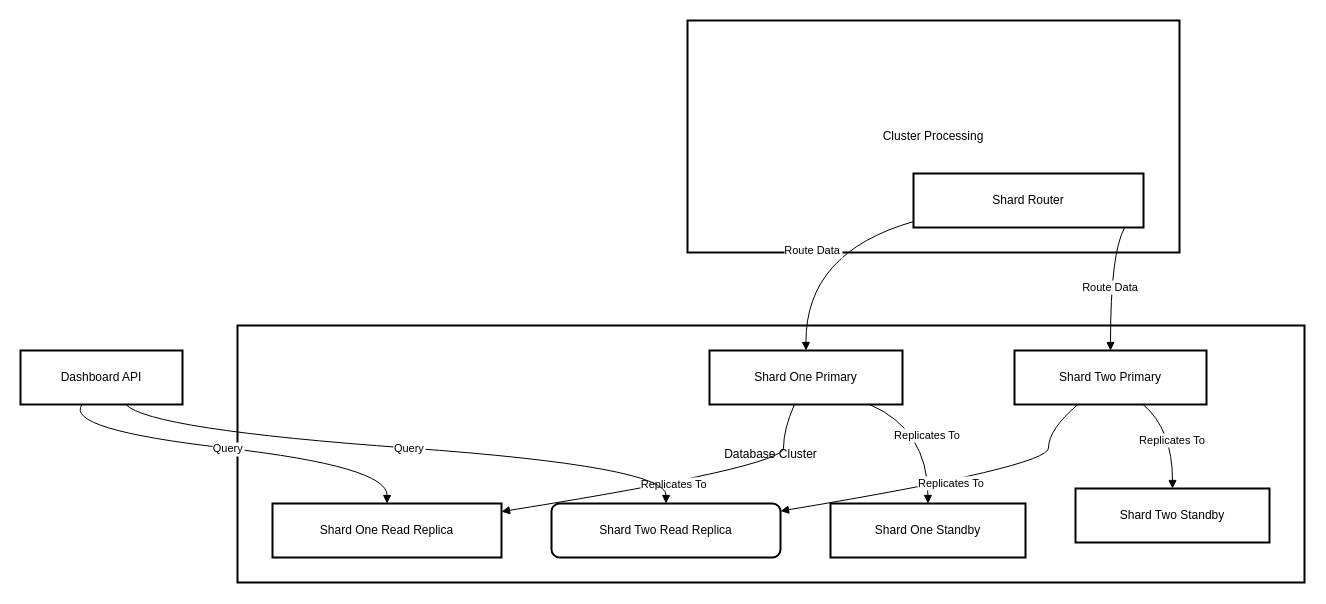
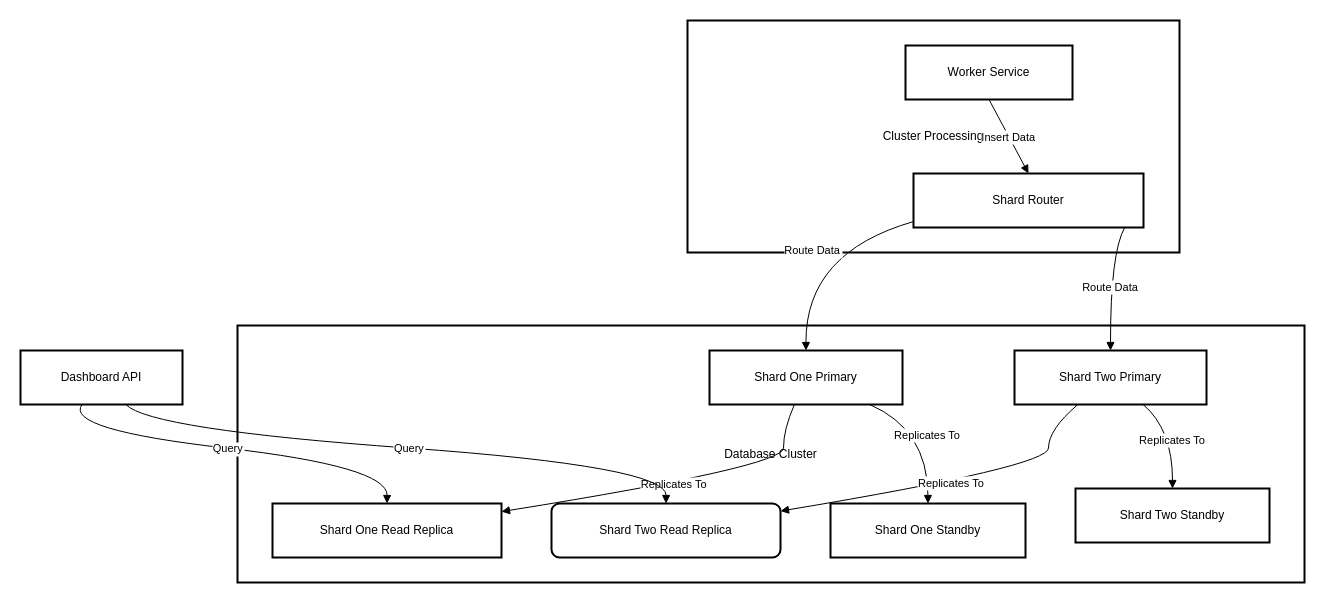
node "Worker Service": added
edge "Worker Service" -> "Shard Router": added, label "Insert Data"
